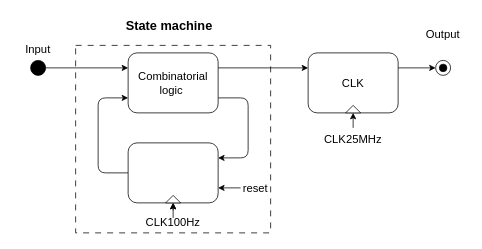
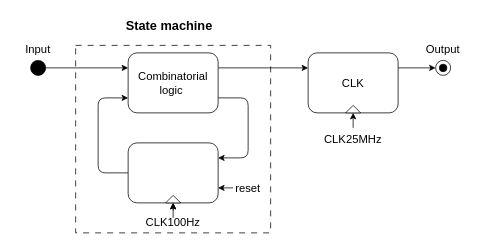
node "Output": moved (443, 34) -> (443, 49)
node "reset": moved (255, 188) -> (248, 188)
